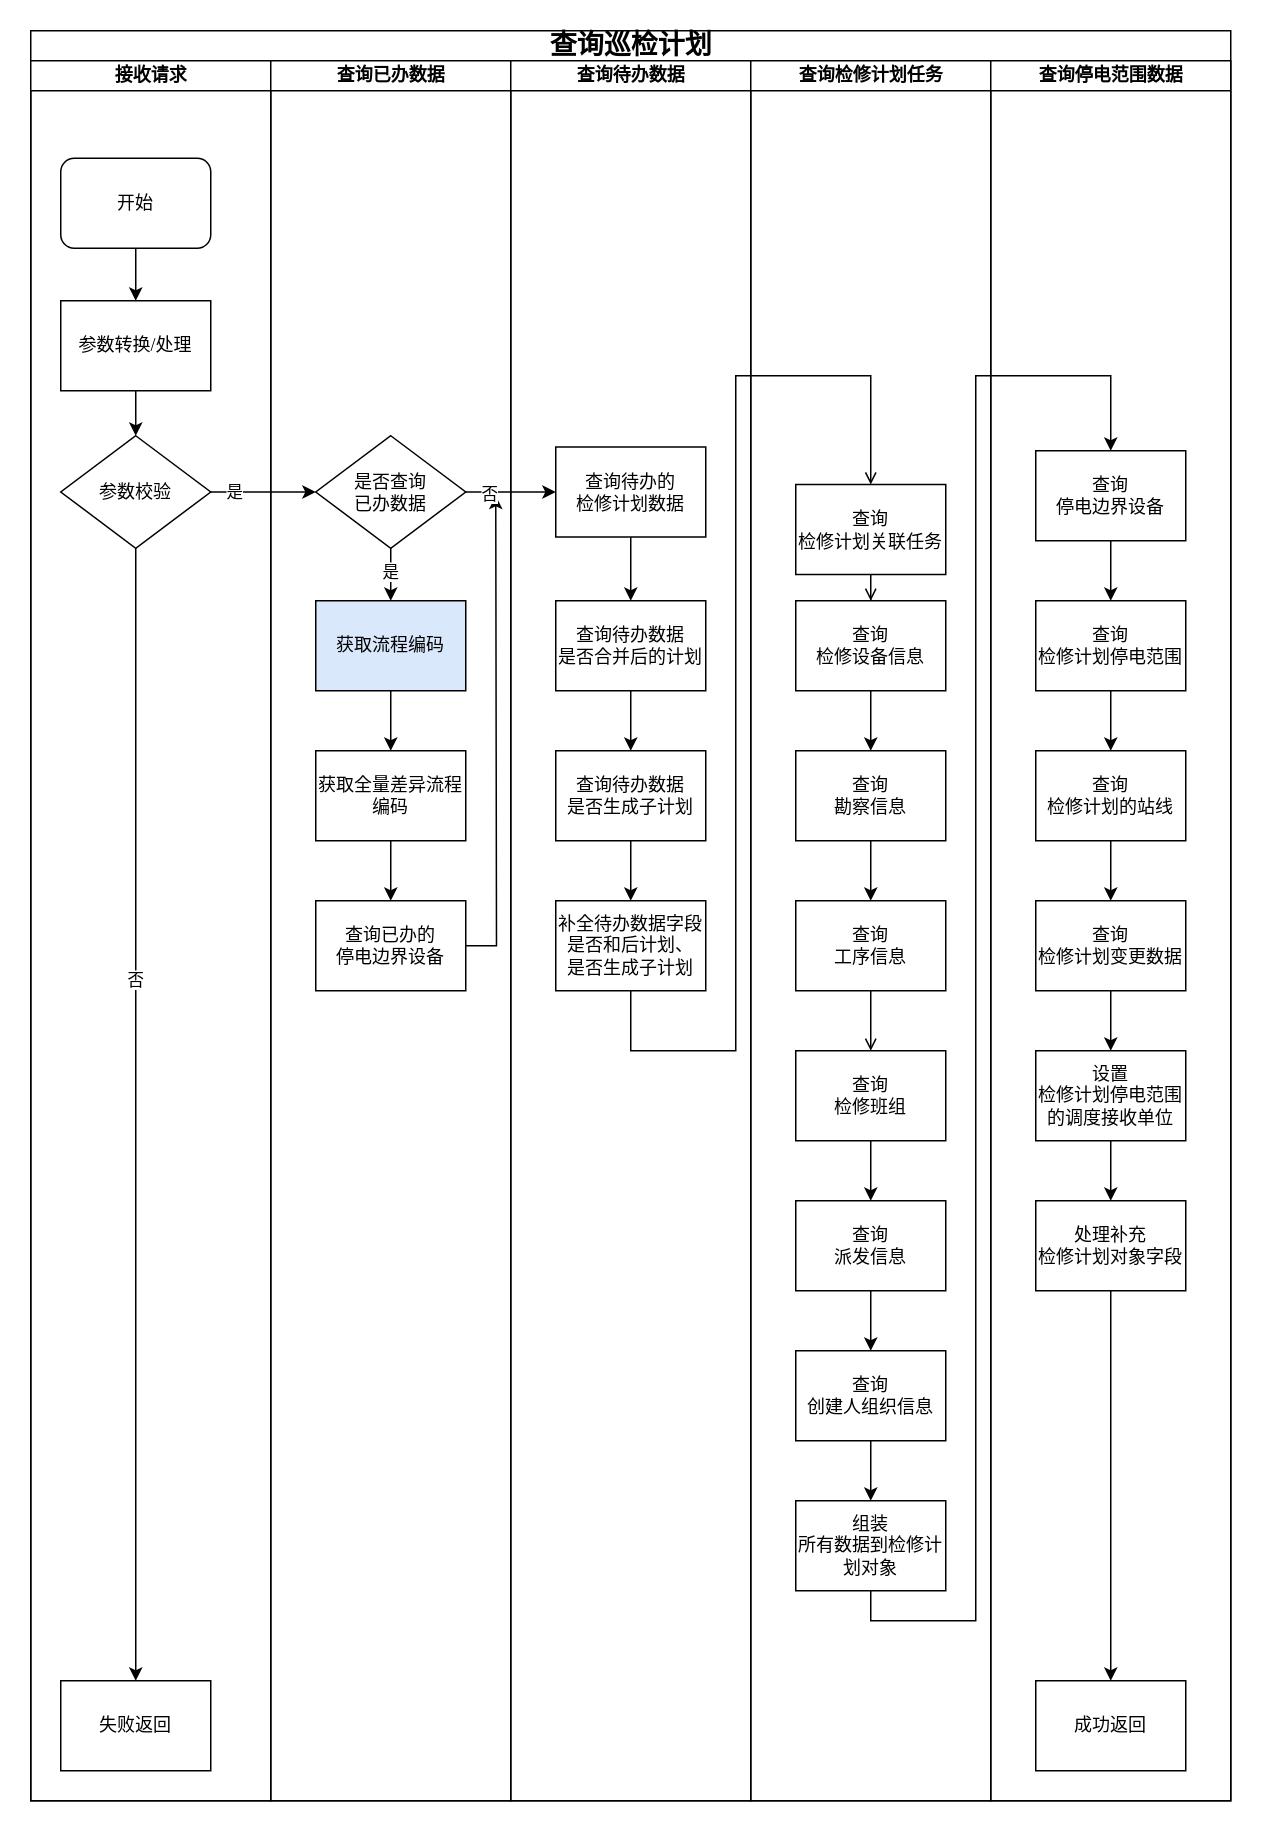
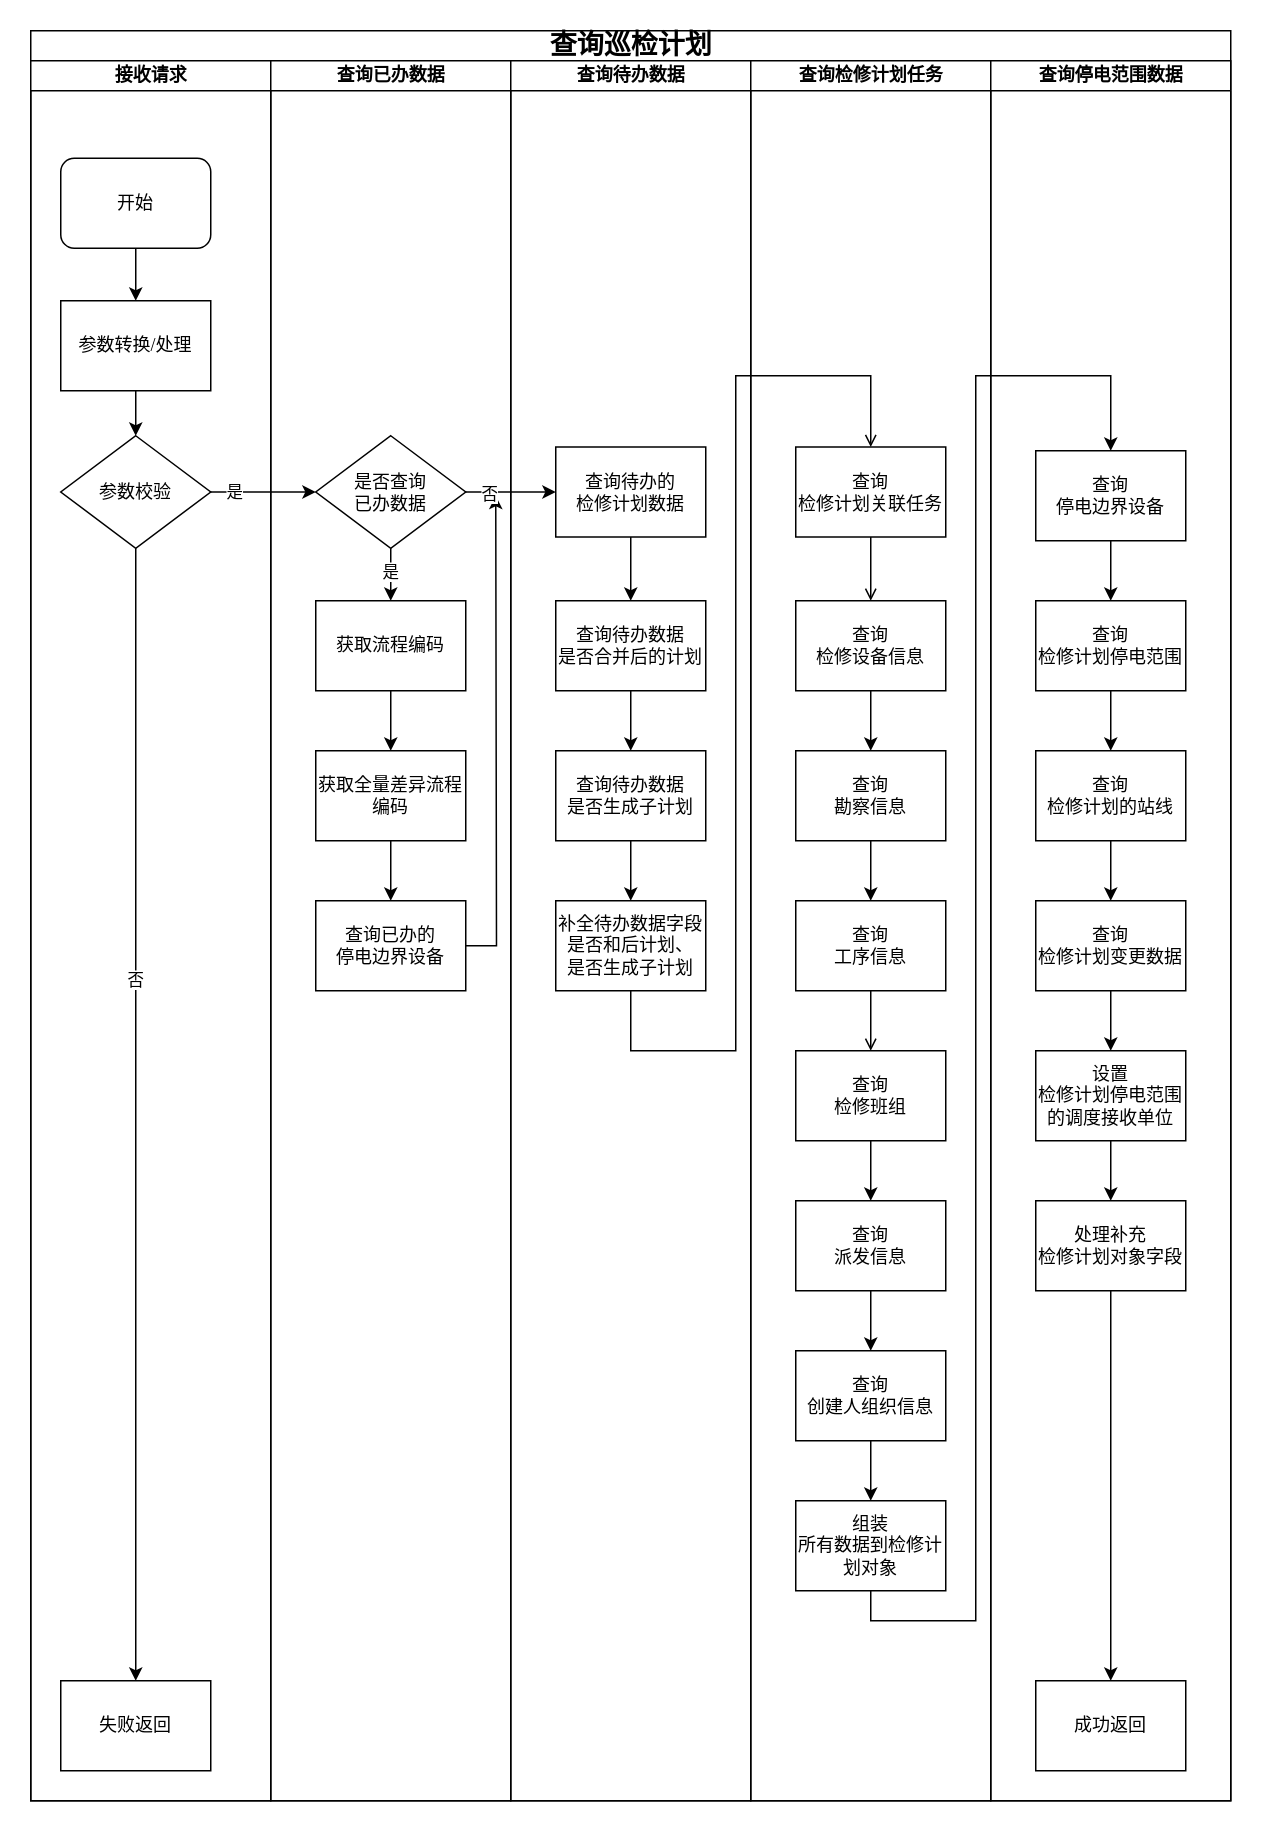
node "查询 检修计划关联任务": moved (871, 530) -> (871, 492)
node "获取流程编码": fillcolor #dae8fc -> #ffffff
